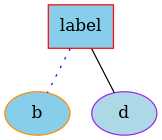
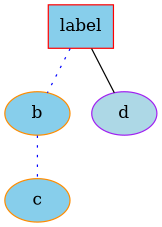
node "c": added
